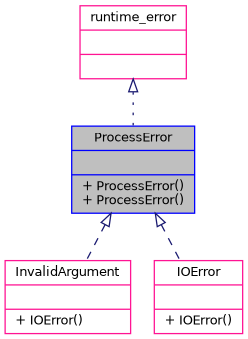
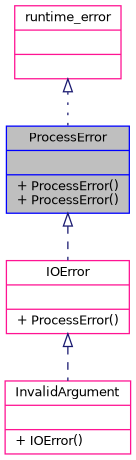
edge "InvalidArgument" -> "ProcessError": now "InvalidArgument" -> "IOError"
node "IOError": text "+ IOError()" -> "+ ProcessError()"
